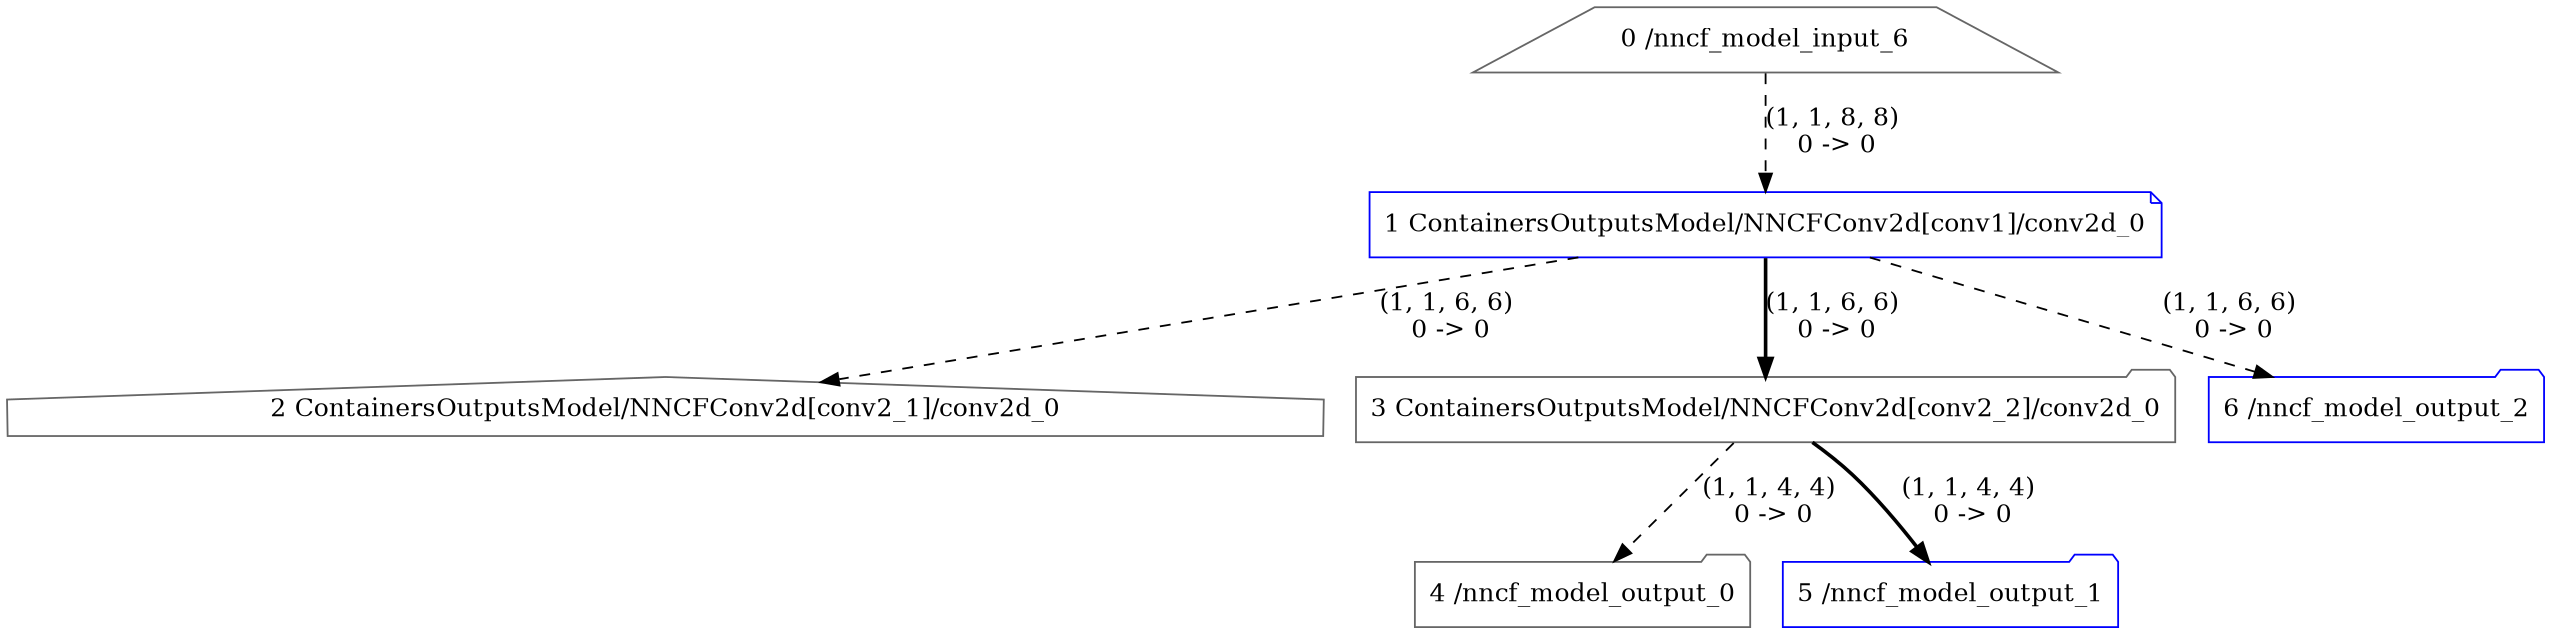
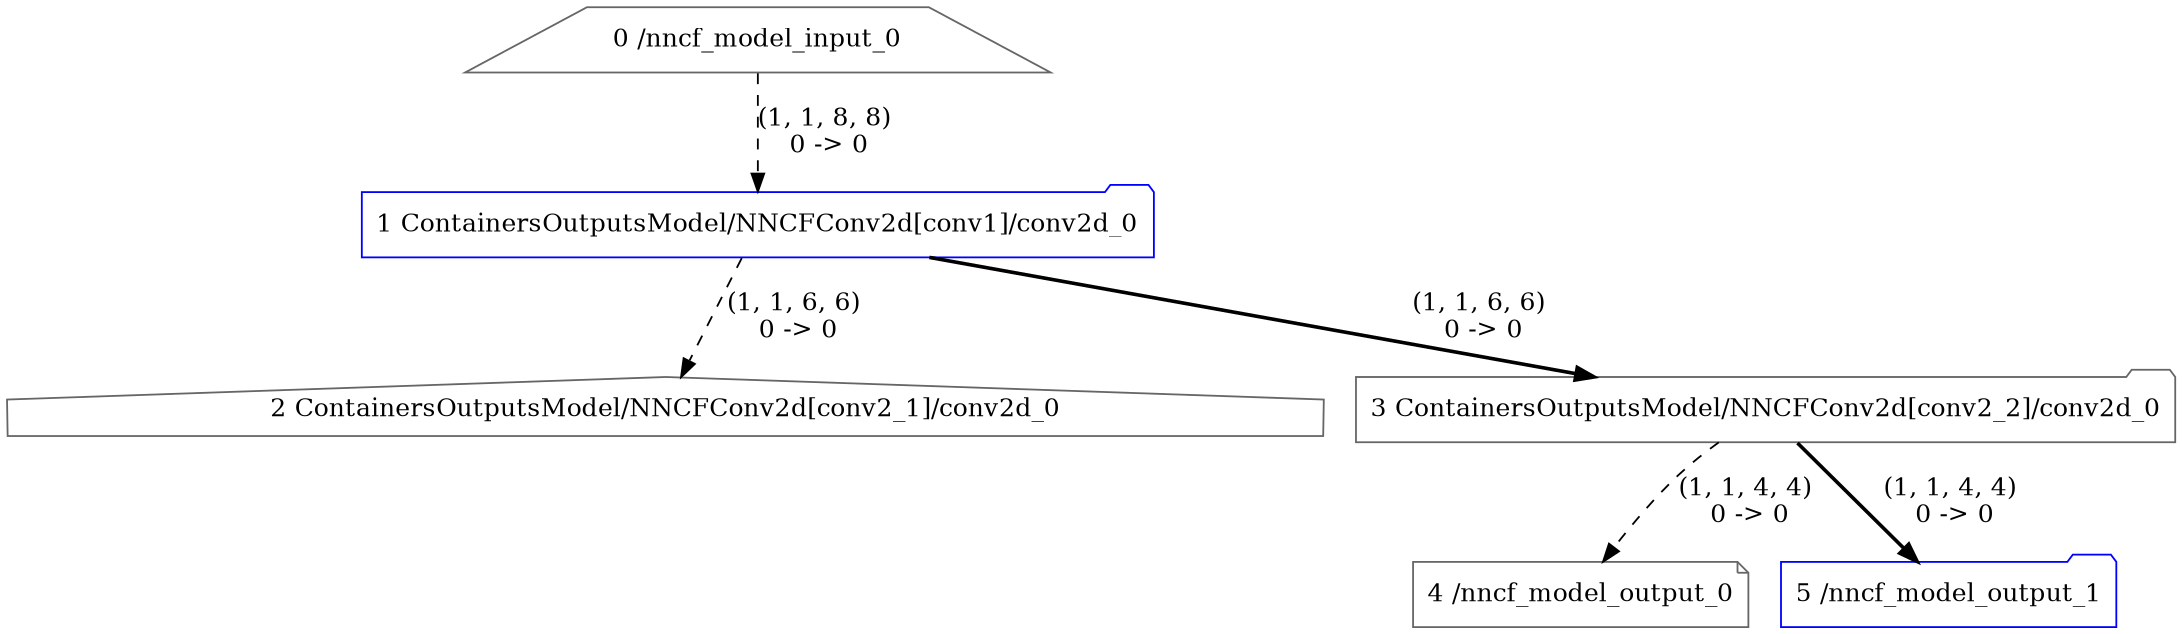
node "0 /nncf_model_input_6": label "0 /nncf_model_input_6" -> "0 /nncf_model_input_0"
node "1 ContainersOutputsModel/NNCFConv2d[conv1]/conv2d_0": shape note -> folder
node "6 /nncf_model_output_2": removed
node "4 /nncf_model_output_0": shape folder -> note
